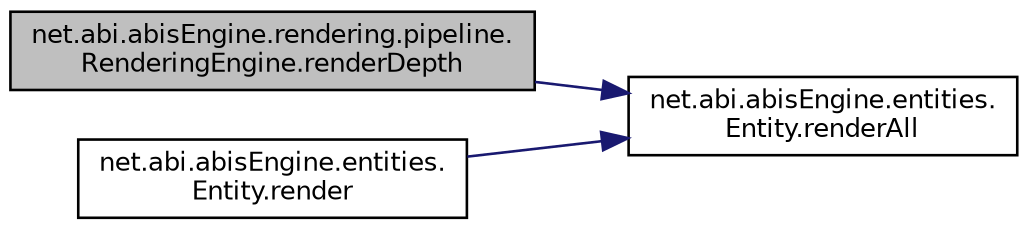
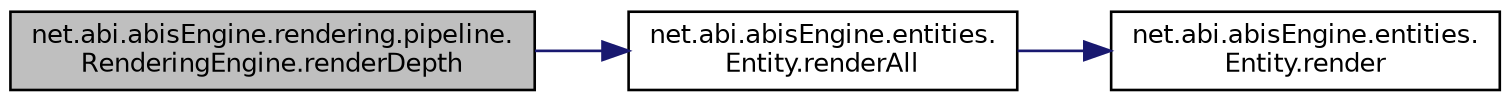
edge "net.abi.abisEngine.entities. Entity.render" -> "net.abi.abisEngine.entities. Entity.renderAll": reversed
